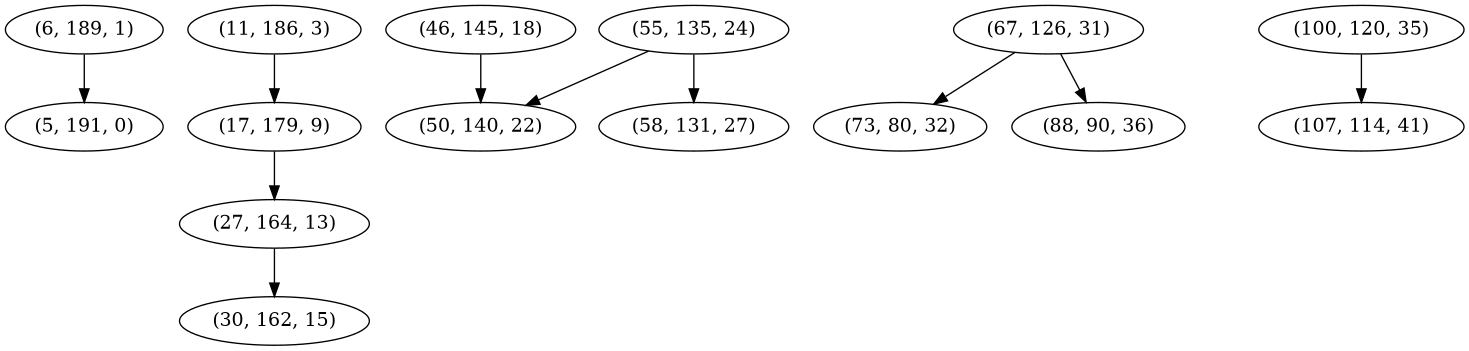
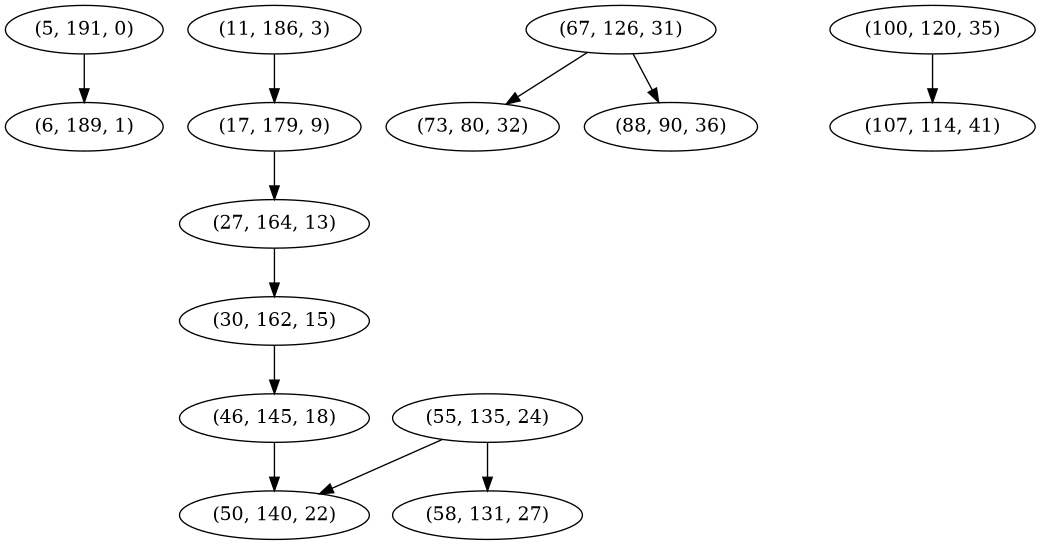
edge "(6, 189, 1)" -> "(5, 191, 0)": reversed
edge "(30, 162, 15)" -> "(46, 145, 18)": added
